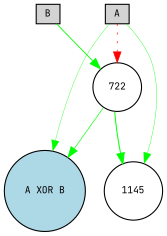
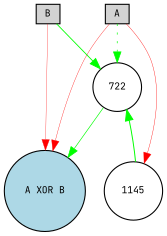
edge "A" -> "722": color red -> green
edge "A" -> "A XOR B": color green -> red
edge "B" -> "A XOR B": added
edge "A" -> "1145": color green -> red
edge "722" -> "1145": reversed
